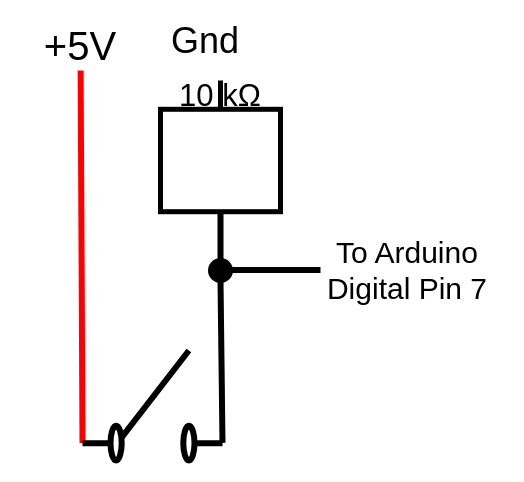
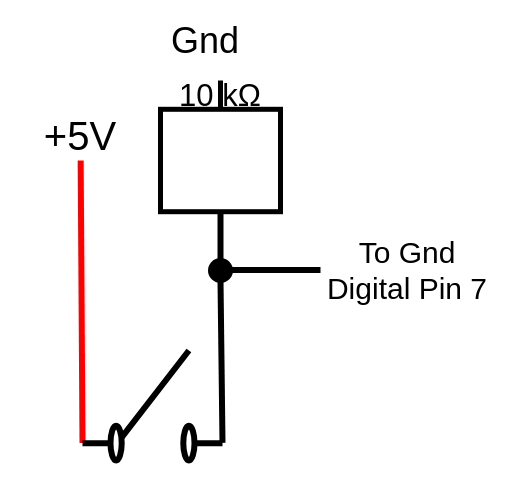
node "+5V": moved (81, 46) -> (81, 136)
node "To Arduino Digital Pin 7": label "To Arduino Digital Pin 7" -> "To Gnd Digital Pin 7"
